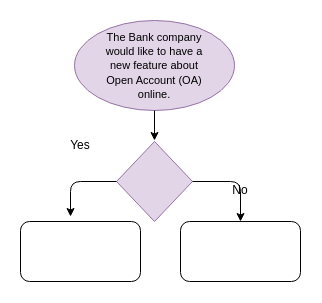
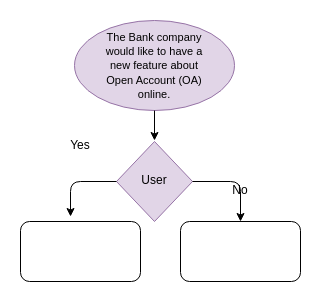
node "User": added
